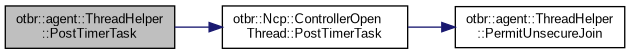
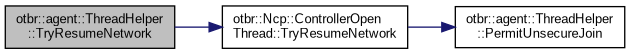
node "otbr::agent::ThreadHelper ::PostTimerTask": label "otbr::agent::ThreadHelper ::PostTimerTask" -> "otbr::agent::ThreadHelper ::TryResumeNetwork"
node "otbr::Ncp::ControllerOpen Thread::PostTimerTask": label "otbr::Ncp::ControllerOpen Thread::PostTimerTask" -> "otbr::Ncp::ControllerOpen Thread::TryResumeNetwork"
